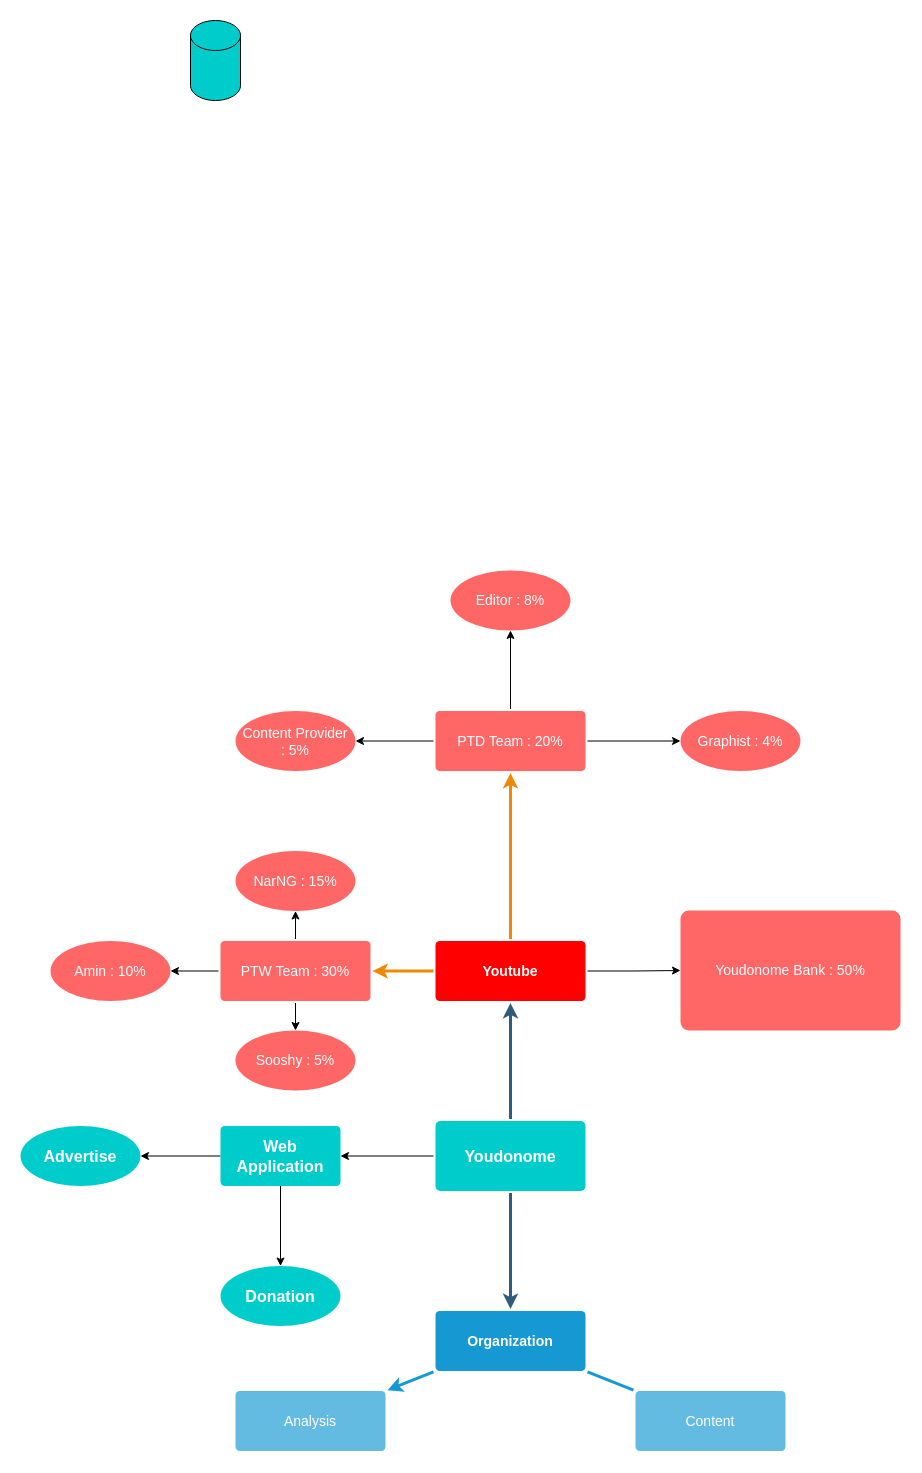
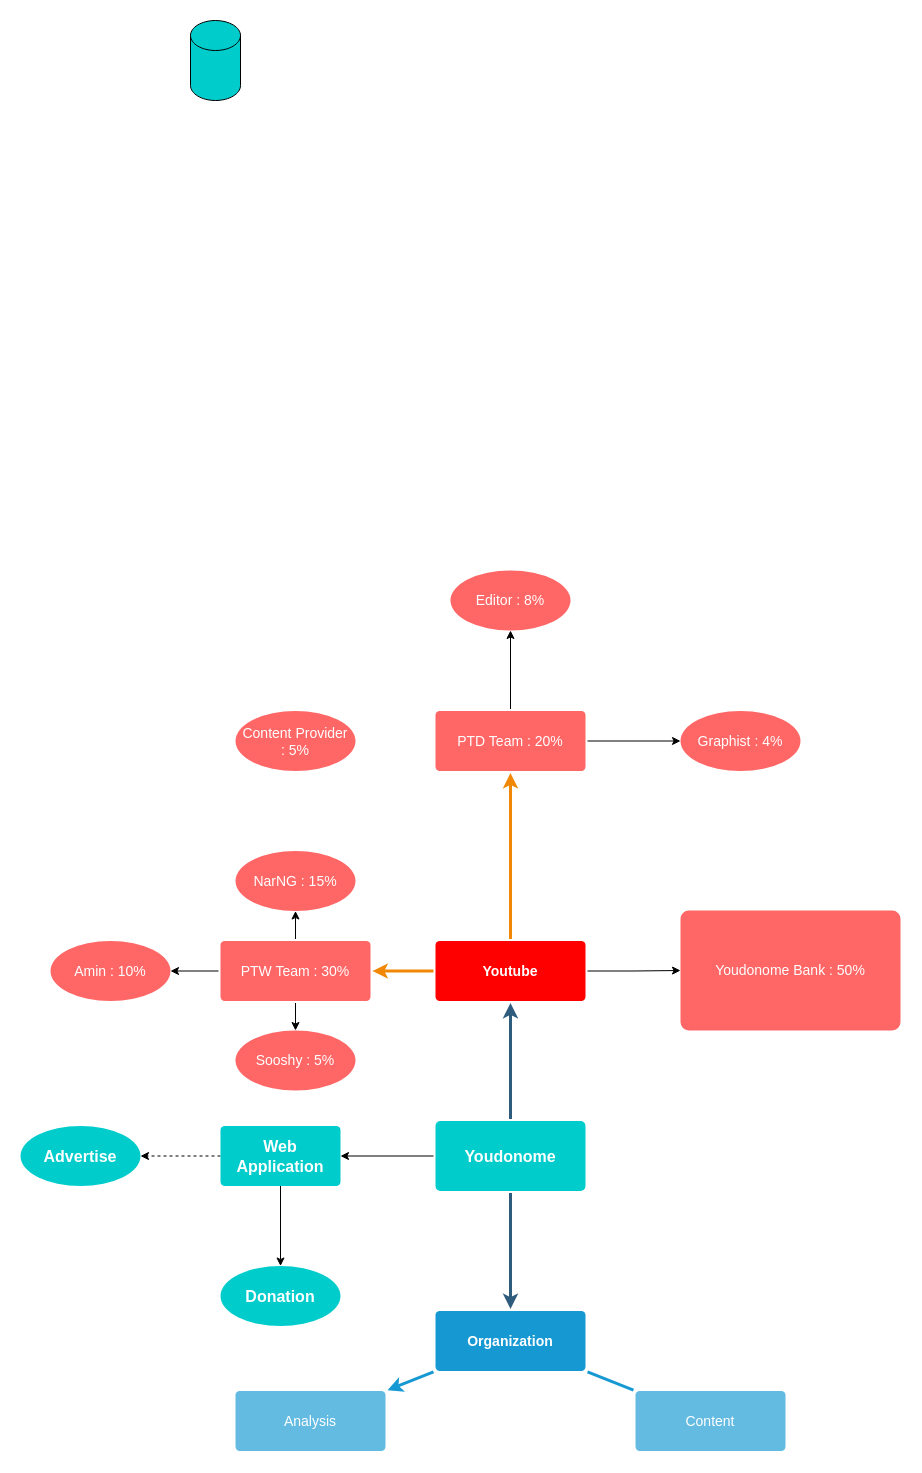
edge "PTD Team : 20%" -> "Content Provider : 5%": removed
edge "Web Application" -> "Advertise": style solid -> dashed
